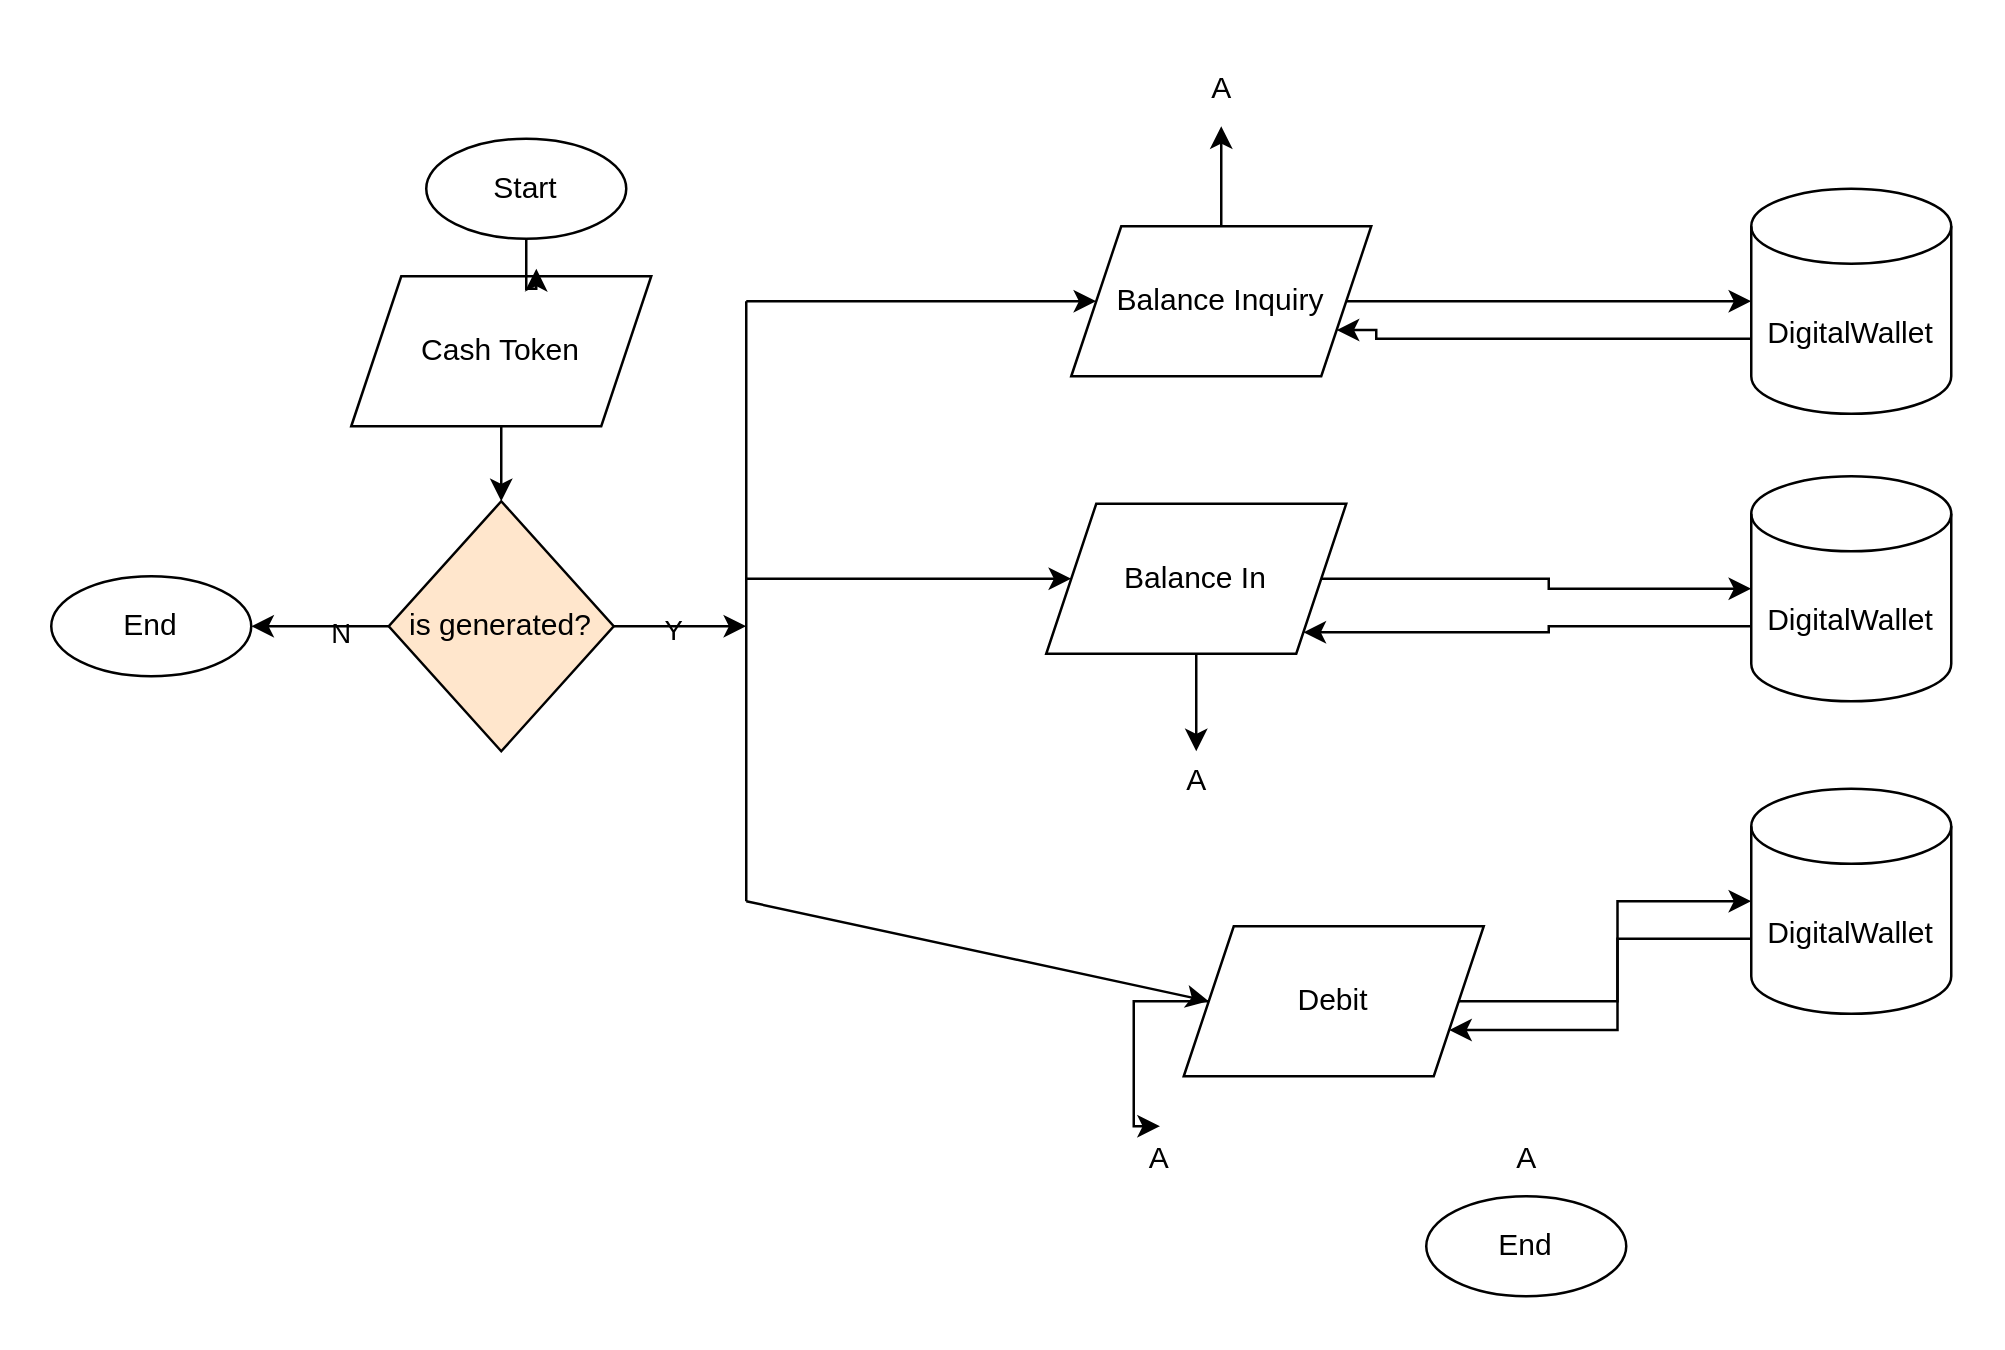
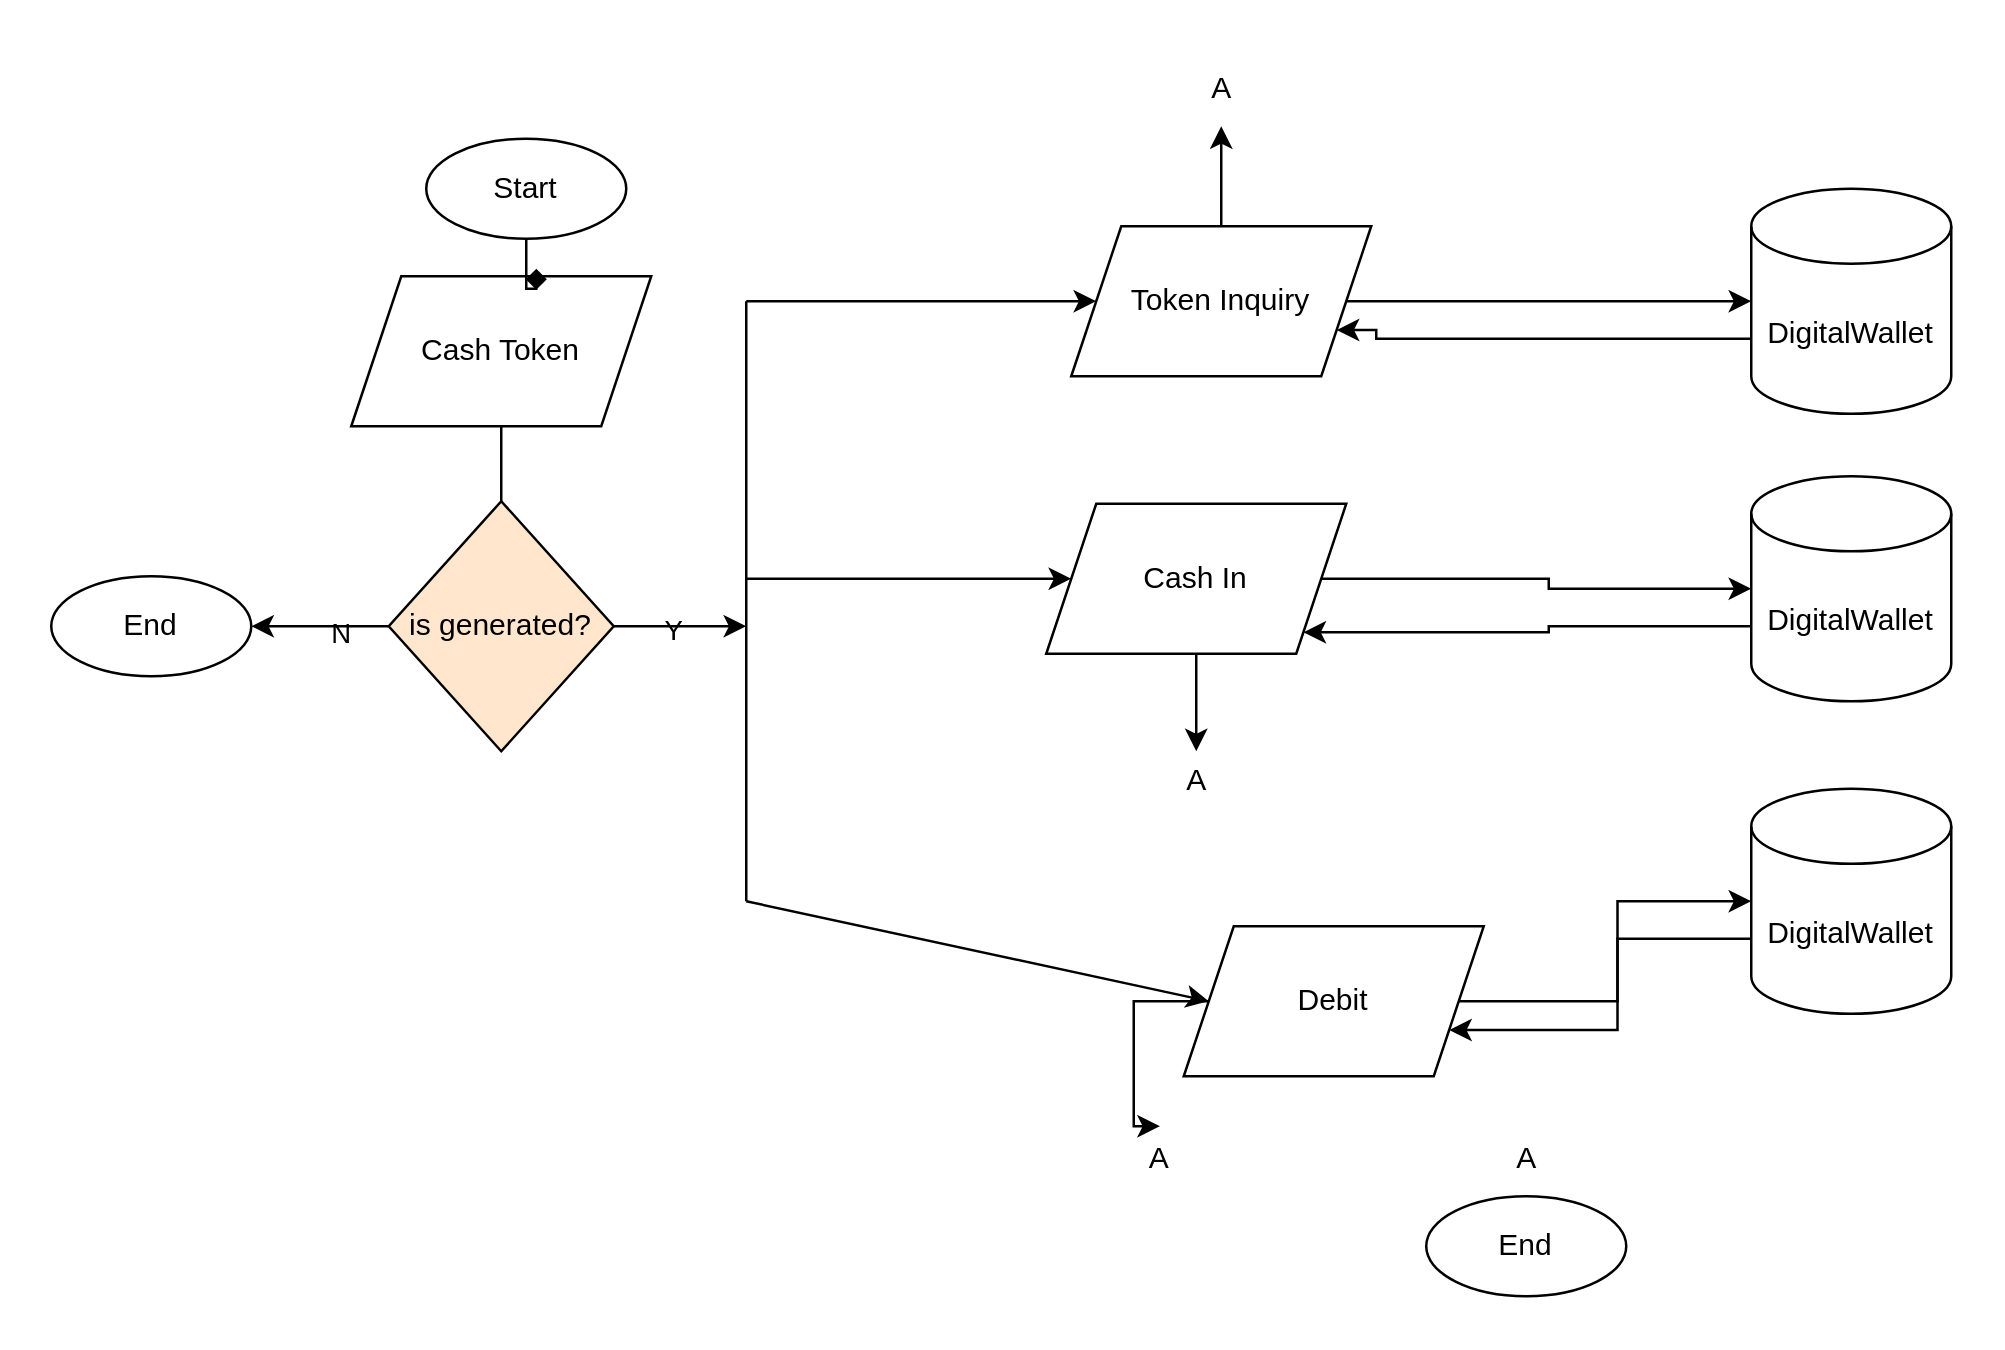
edge "Start" -> "Cash Token": arrowhead classic -> diamond
node "Balance Inquiry": label "Balance Inquiry" -> "Token Inquiry"
edge "Cash Token" -> "is generated?": arrowhead classic -> none
node "Balance In": label "Balance In" -> "Cash In"
